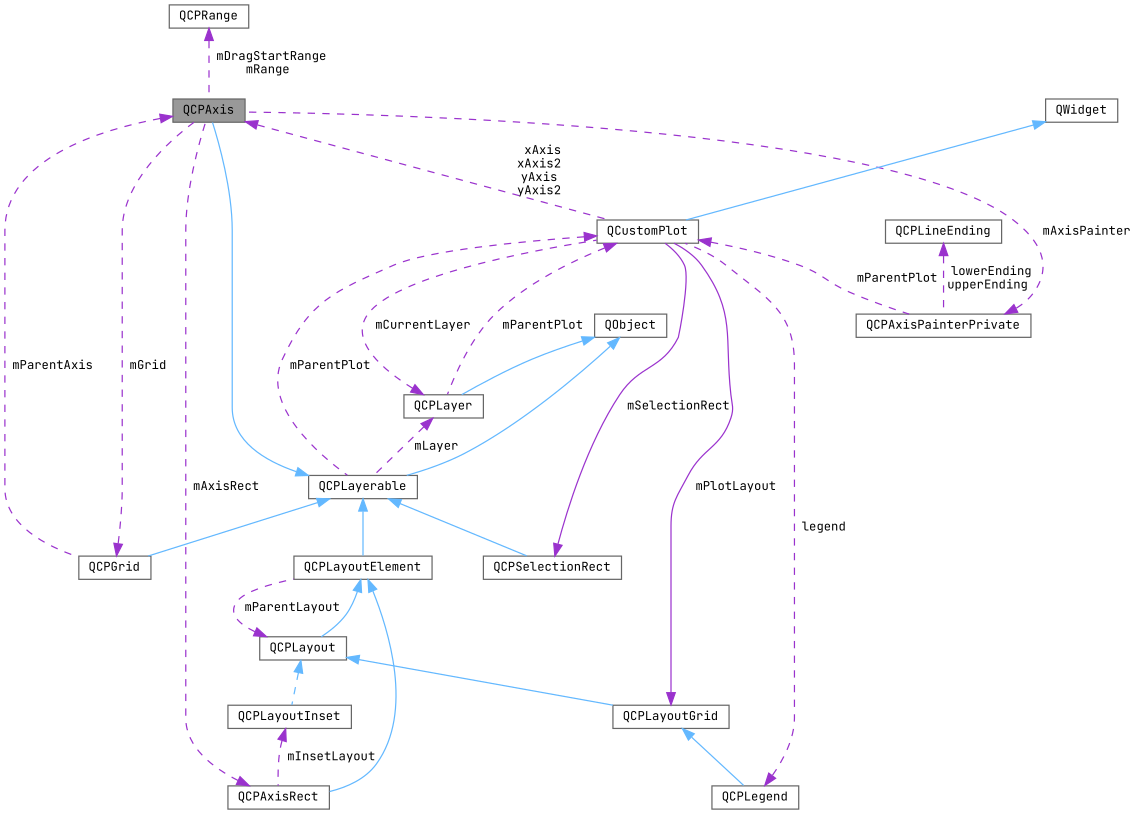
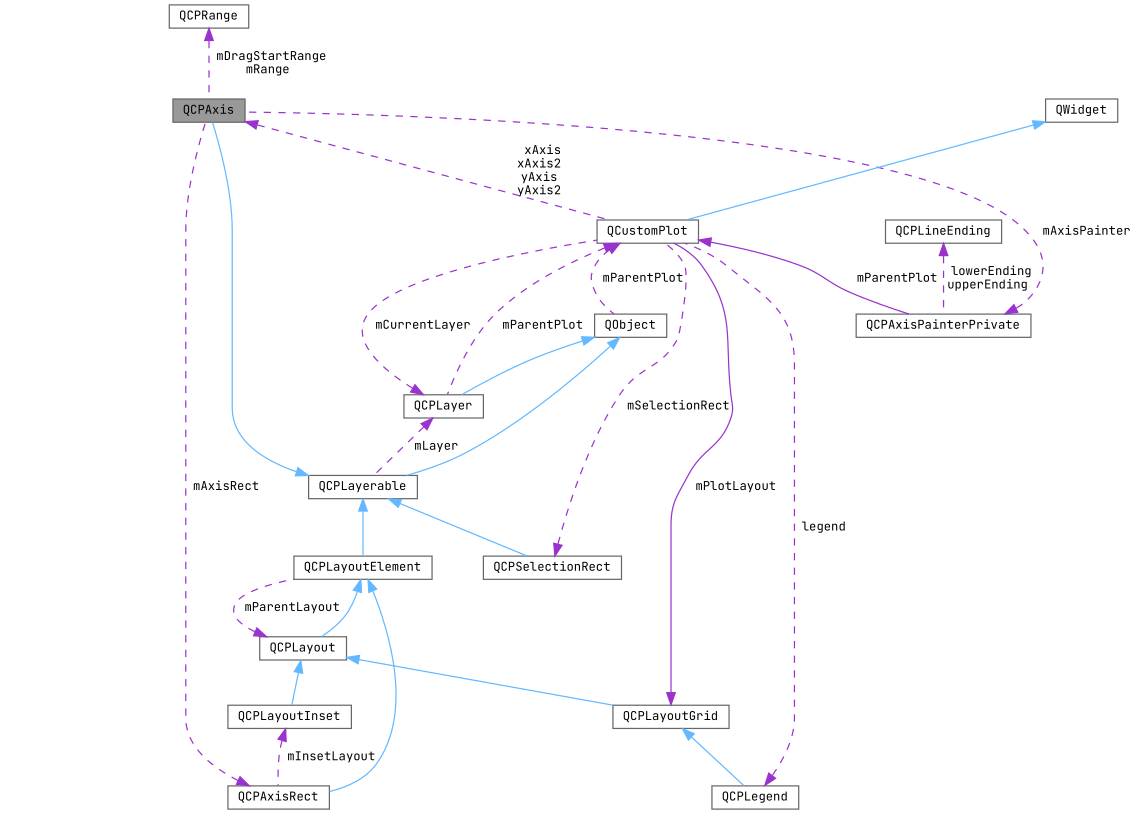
edge "QCPAxisPainterPrivate" -> "QCustomPlot": style dashed -> solid
edge "QCPLayerable" -> "QCustomPlot": now "QObject" -> "QCustomPlot"
edge "QCustomPlot" -> "QCPSelectionRect": style solid -> dashed
node "QCPGrid": removed
edge "QCPLayoutInset" -> "QCPLayout": style dashed -> solid
